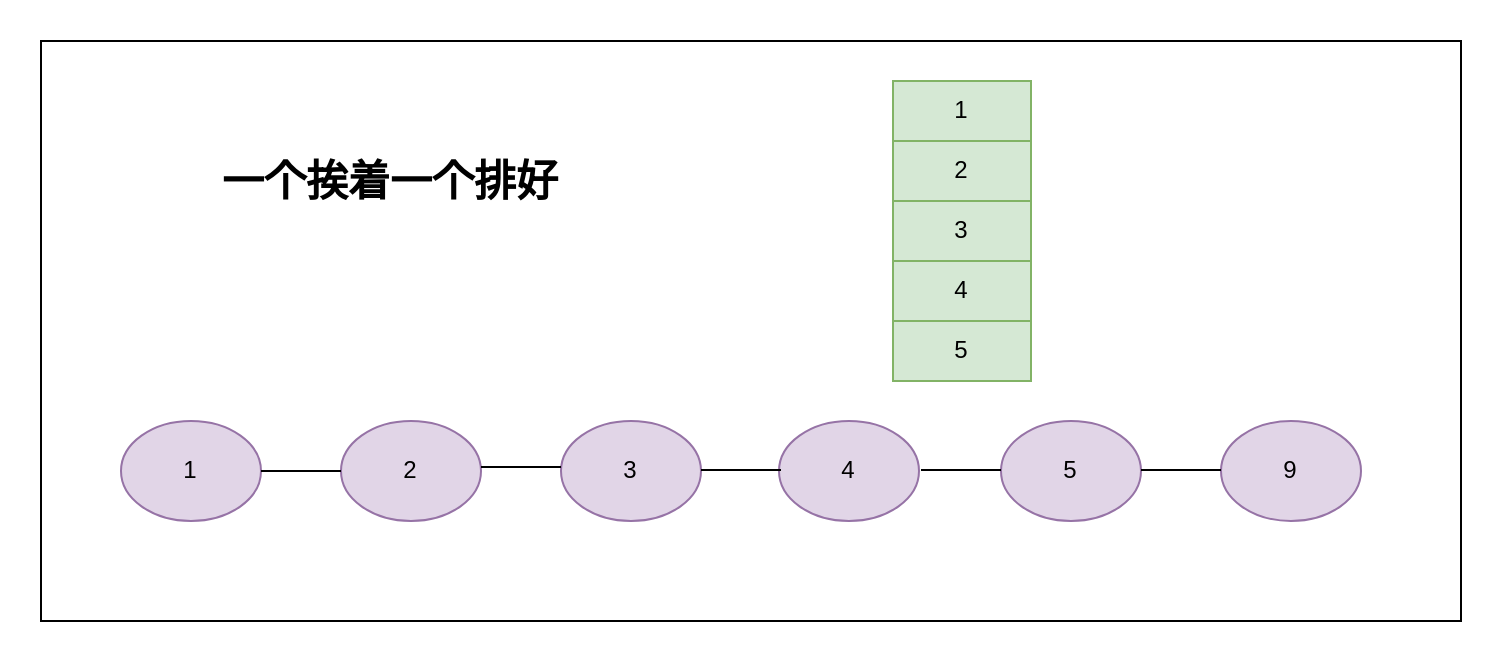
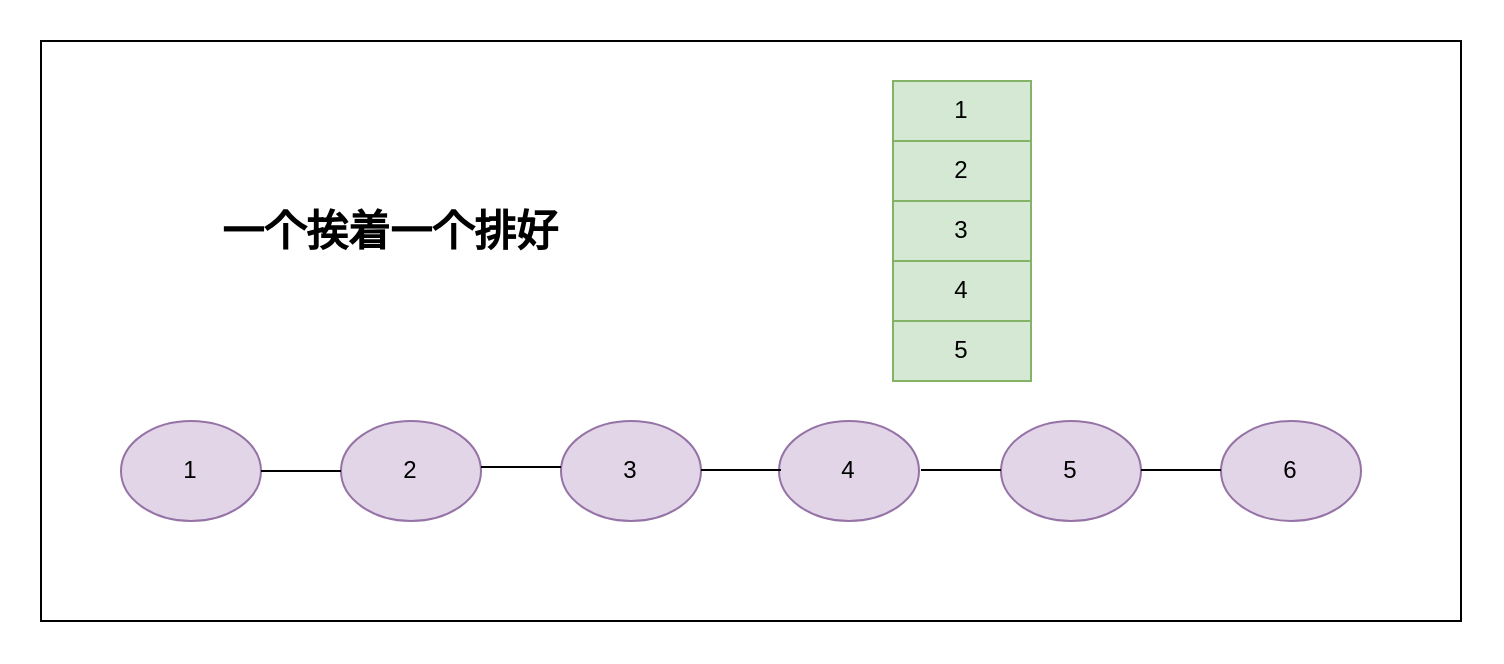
node "一个挨着一个排好": moved (391, 181) -> (391, 231)
node "9": label "9" -> "6"
